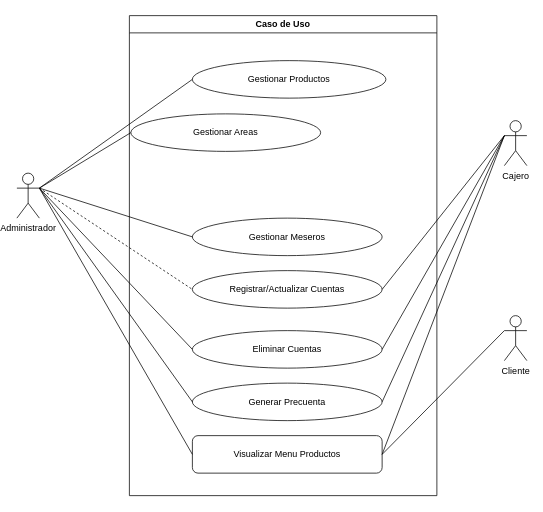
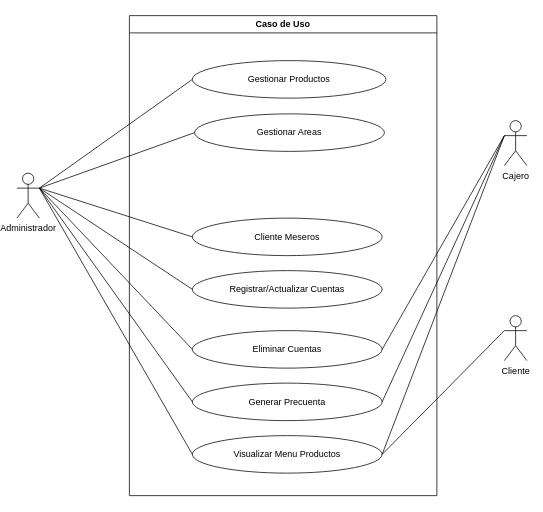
node "Gestionar Areas": moved (226, 132) -> (290, 132)
edge "Cajero" -- "Registrar/Actualizar Cuentas": removed
node "Gestionar Meseros": label "Gestionar Meseros" -> "Cliente Meseros"
edge "Administrador" -- "Registrar/Actualizar Cuentas": style dashed -> solid
node "Visualizar Menu Productos": shape rounded rectangle -> ellipse
